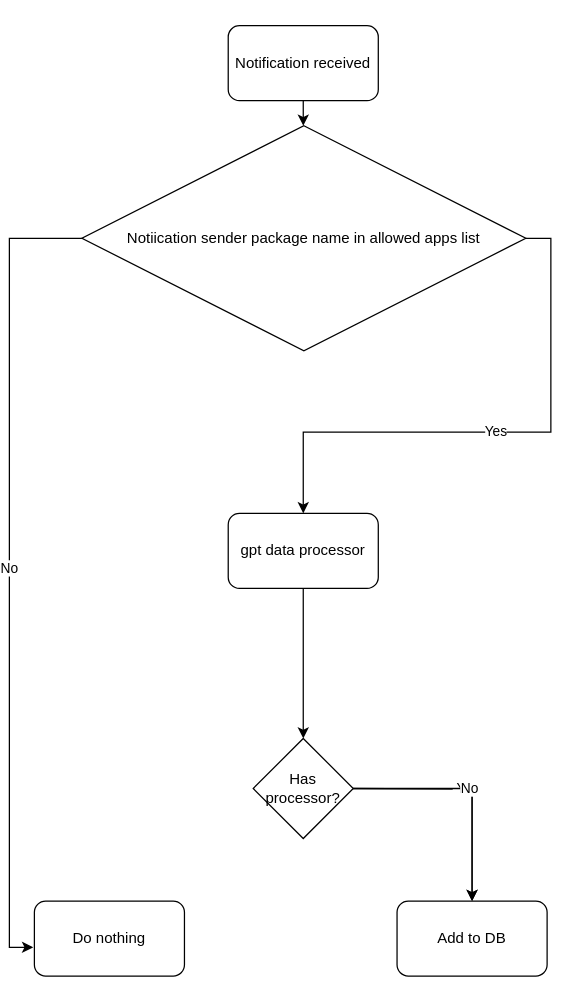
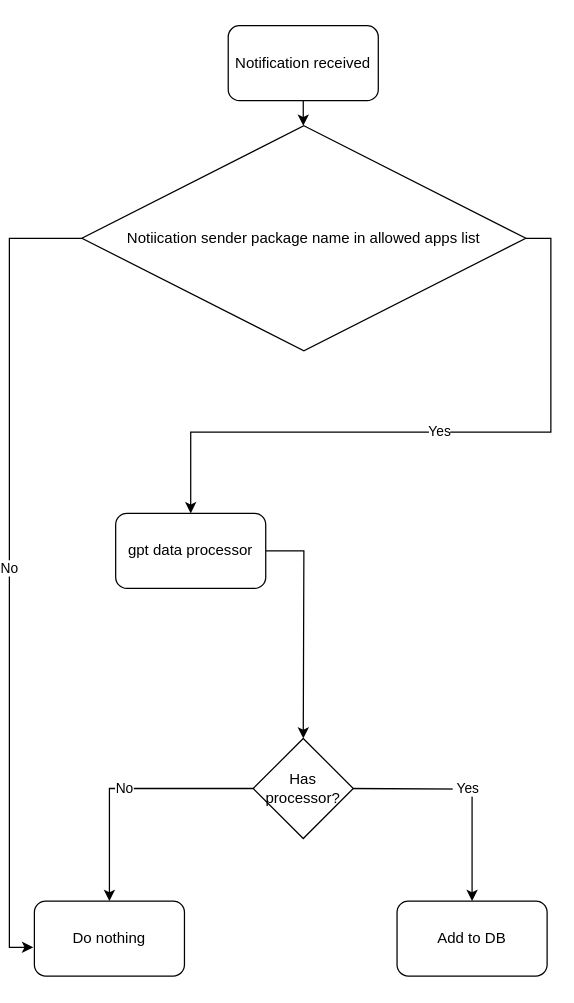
node "gpt data processor": moved (303, 551) -> (191, 551)
edge "Has processor?" -> "Add to DB": now "Has processor?" -> "Do nothing"
